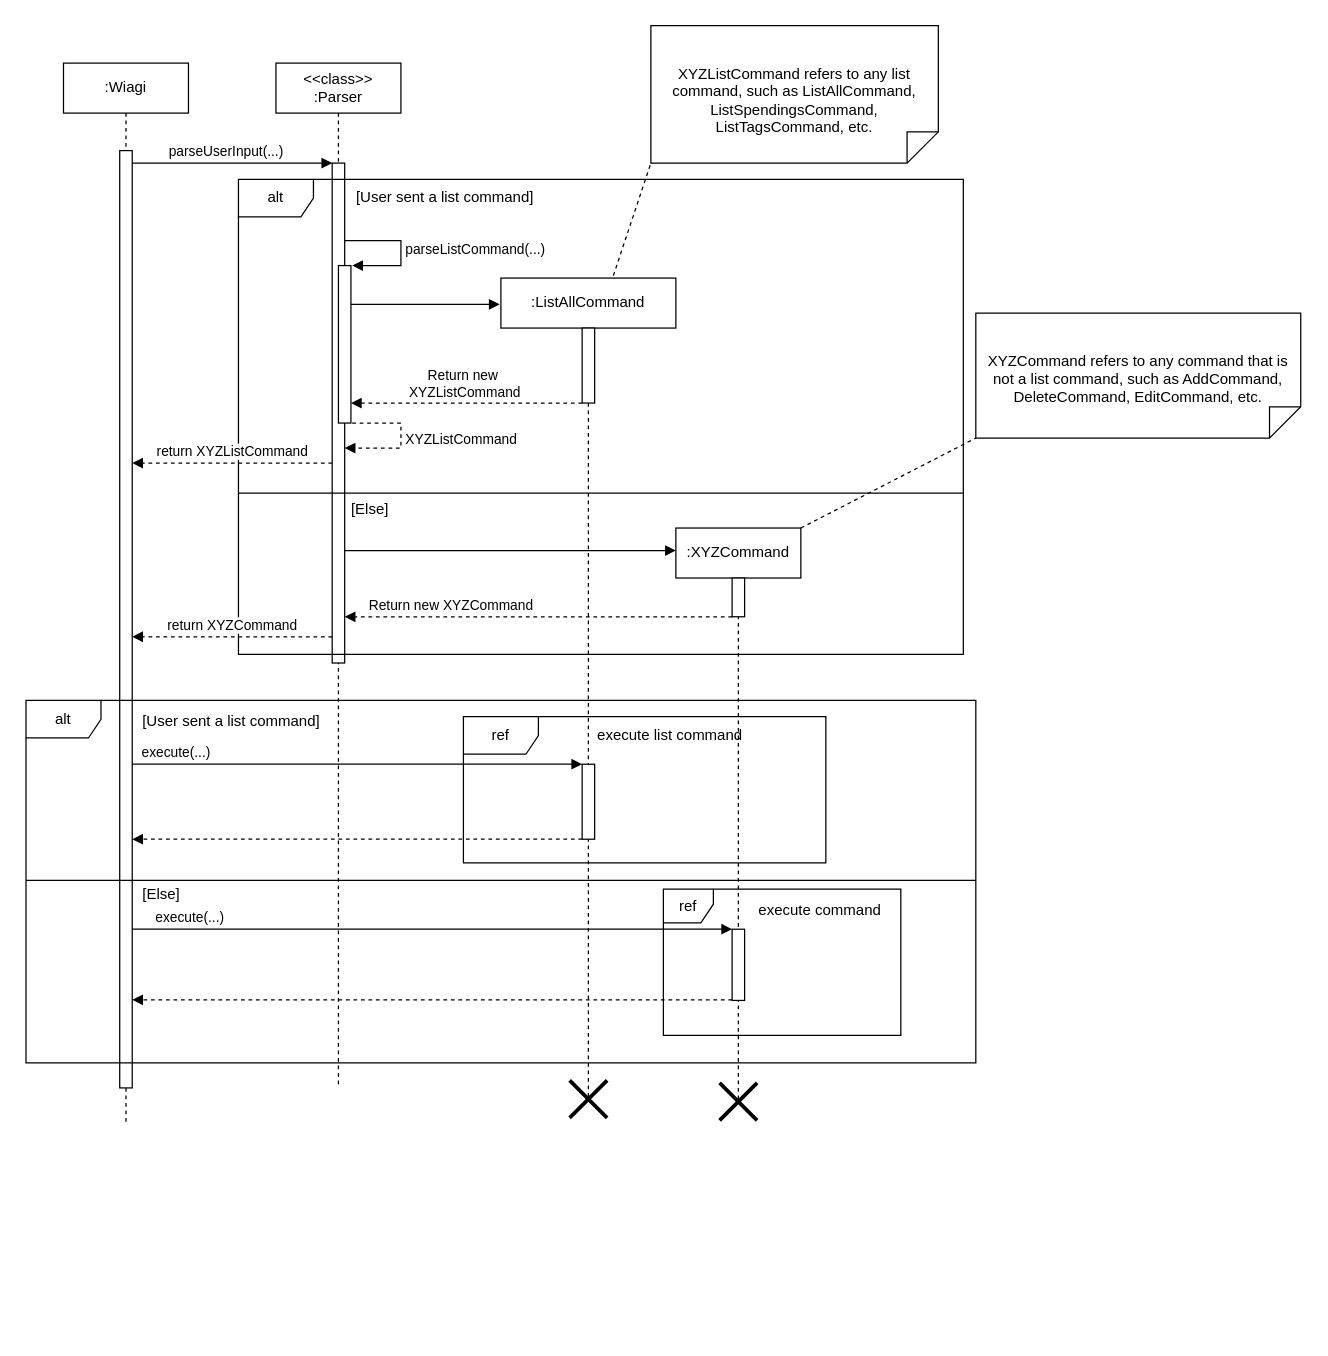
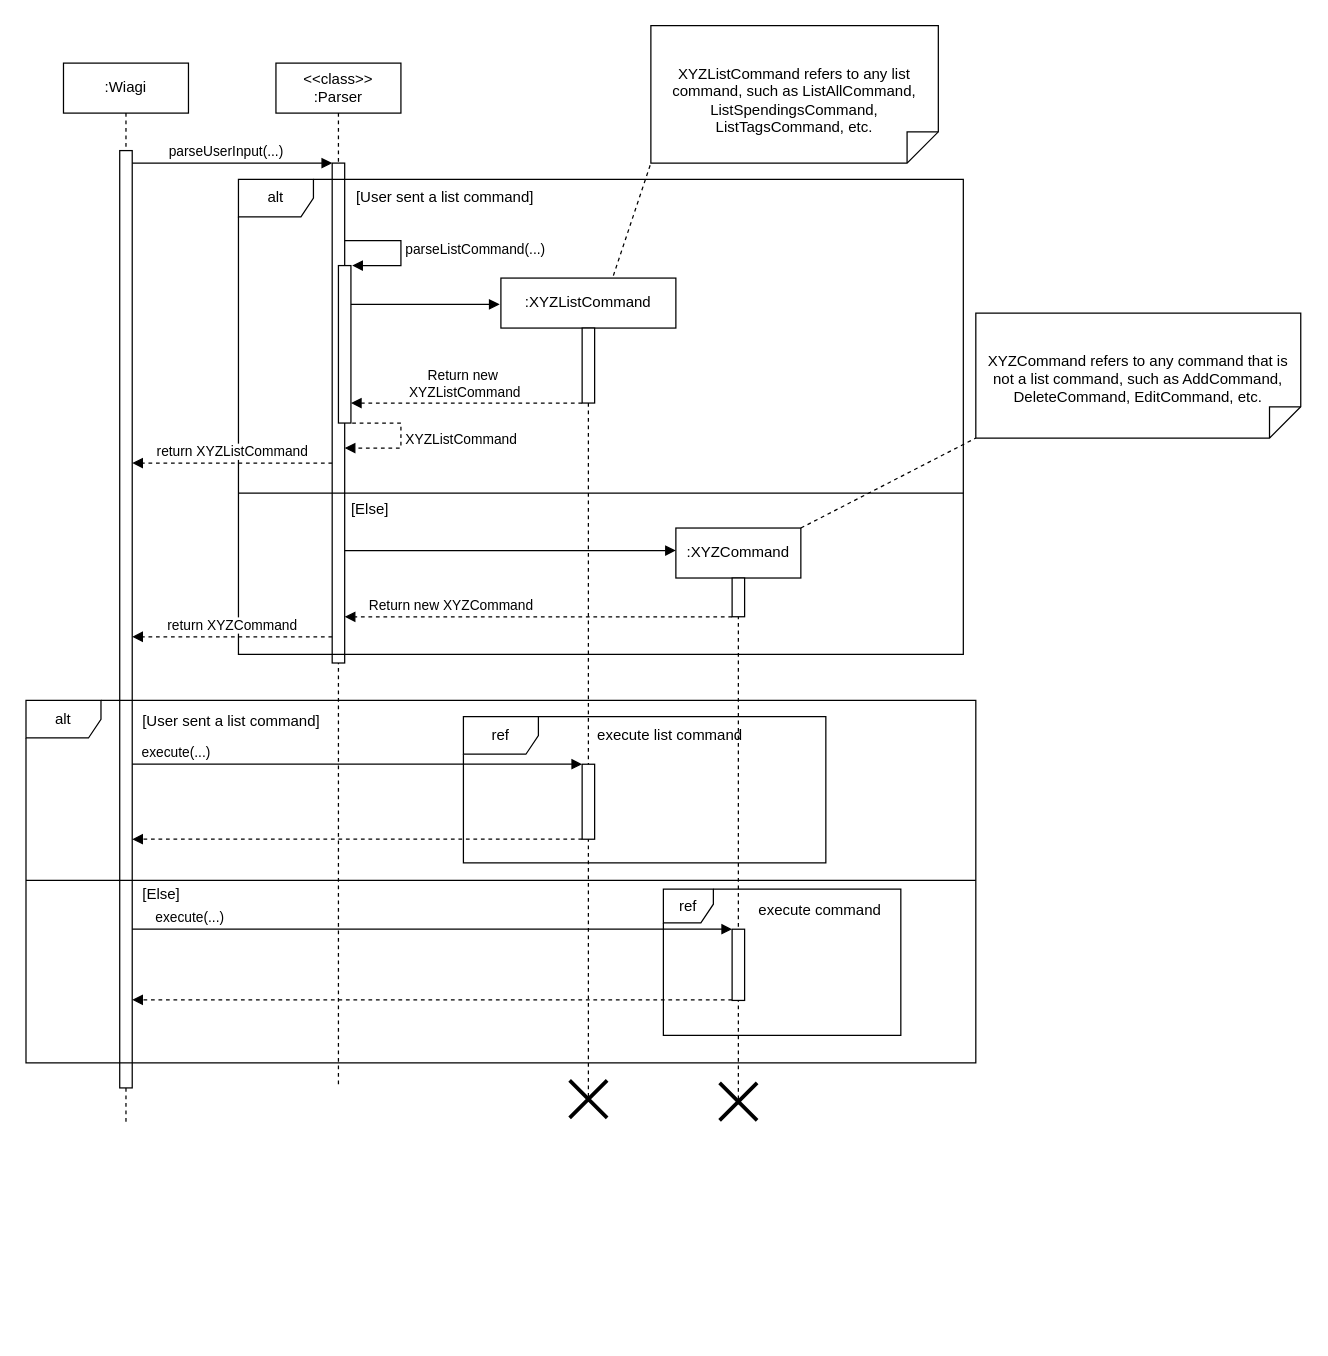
node ":ListAllCommand": label ":ListAllCommand" -> ":XYZListCommand"
